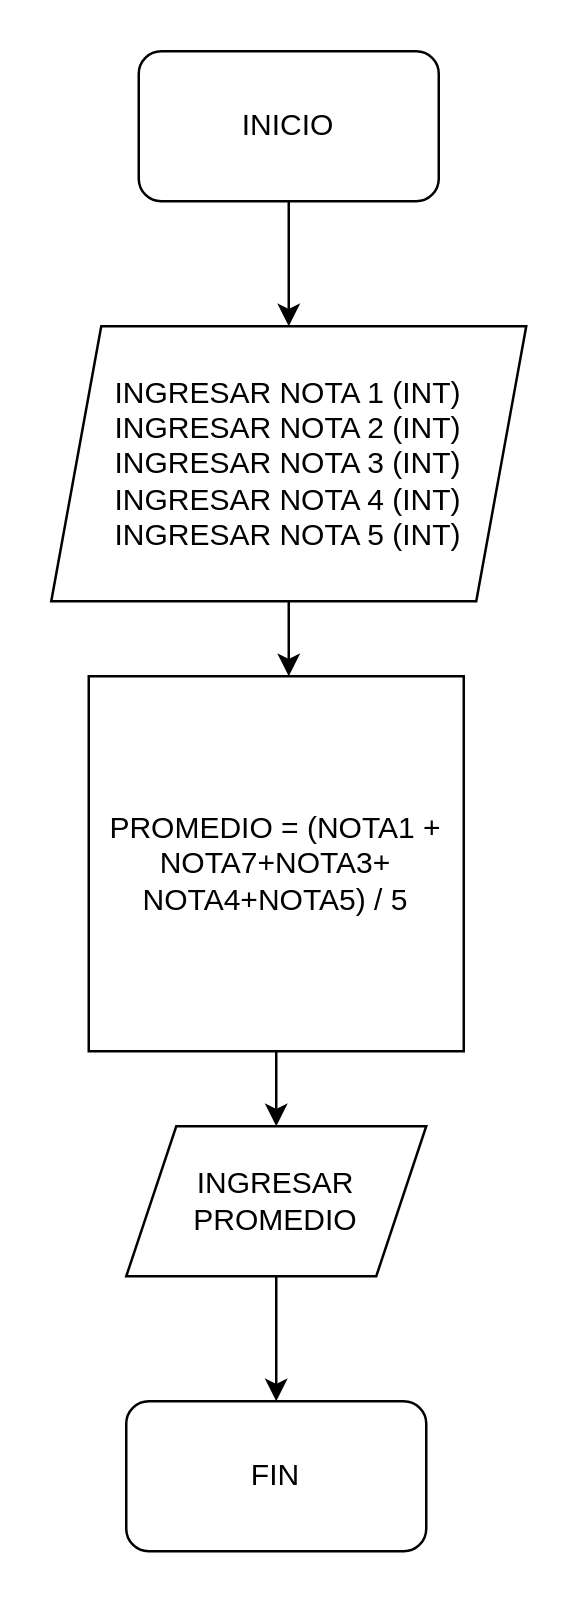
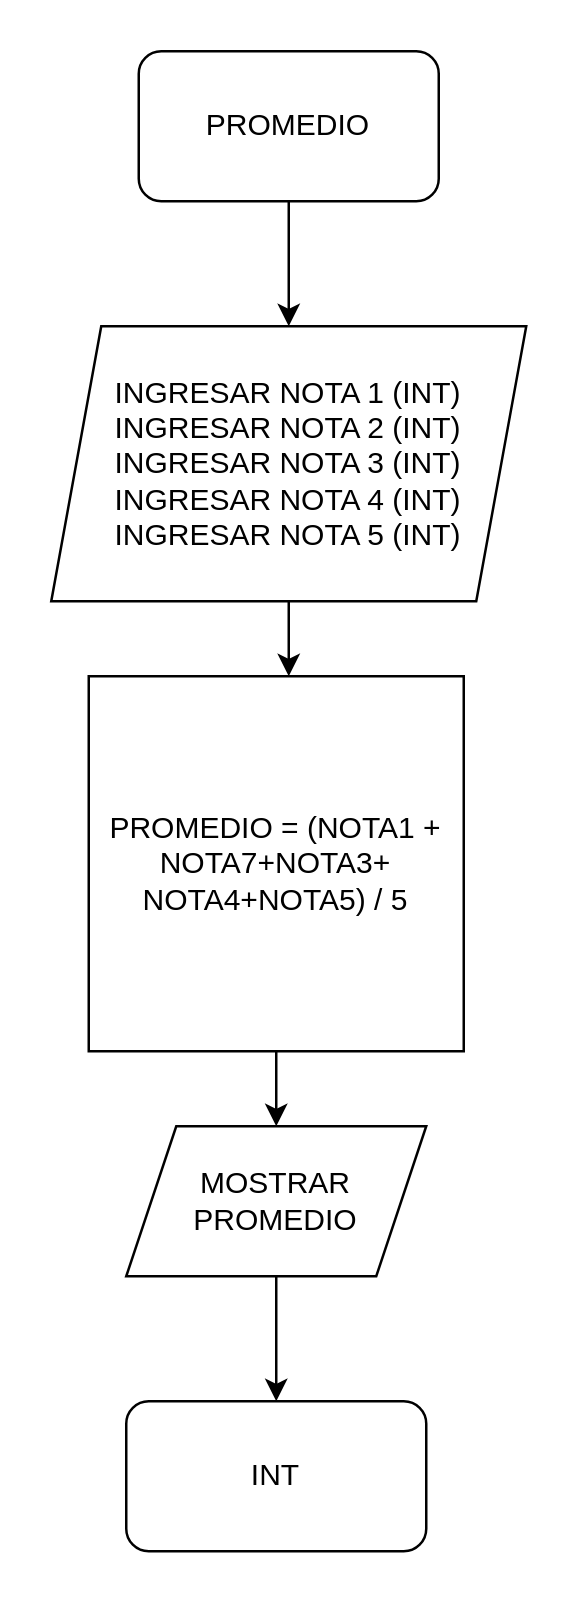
node "INICIO": label "INICIO" -> "PROMEDIO"
node "INGRESAR PROMEDIO": label "INGRESAR PROMEDIO" -> "MOSTRAR PROMEDIO"
node "FIN": label "FIN" -> "INT"
